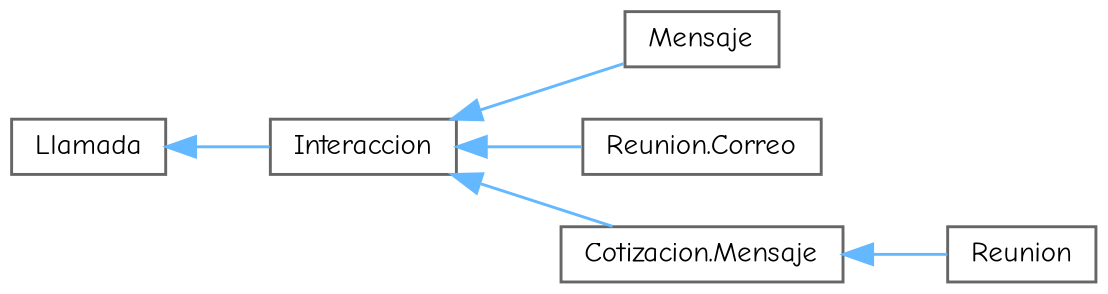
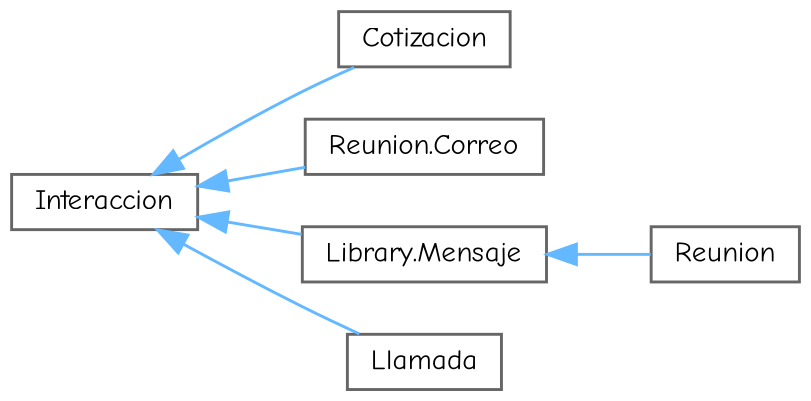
node "Mensaje": label "Mensaje" -> "Cotizacion"
edge "Interaccion" -> "Llamada": reversed
node "Cotizacion.Mensaje": label "Cotizacion.Mensaje" -> "Library.Mensaje"
